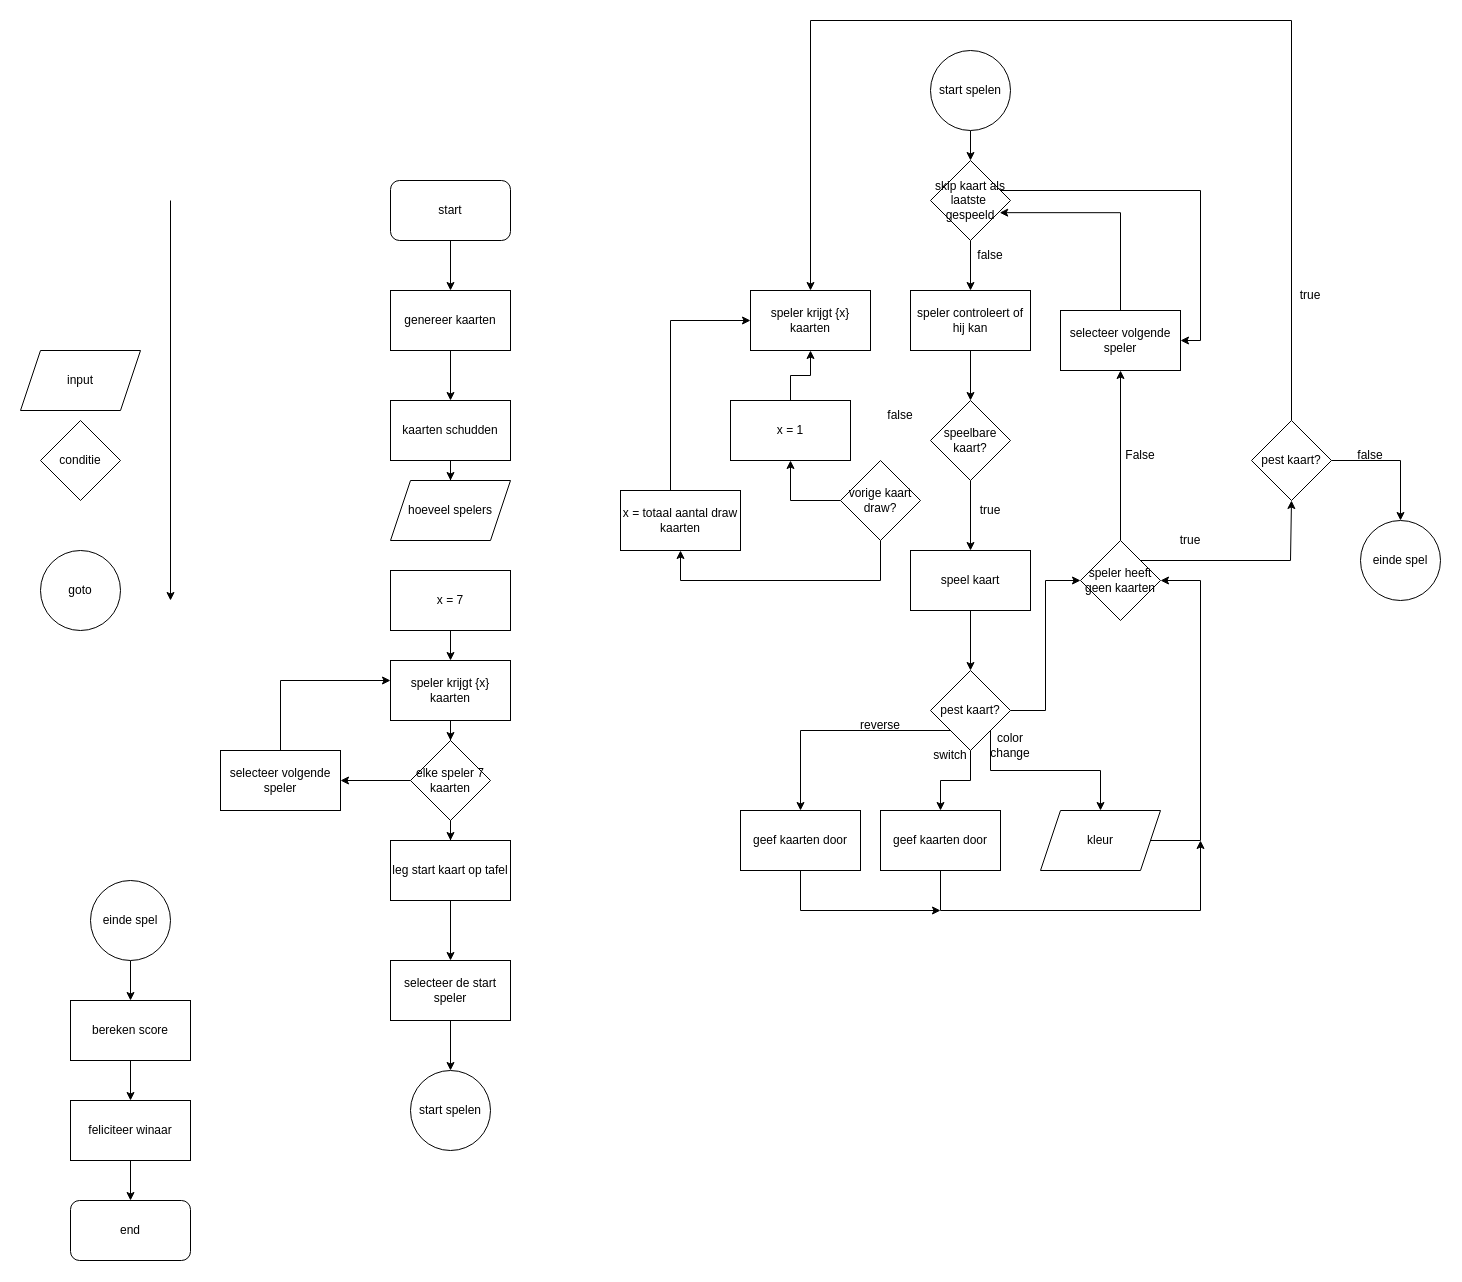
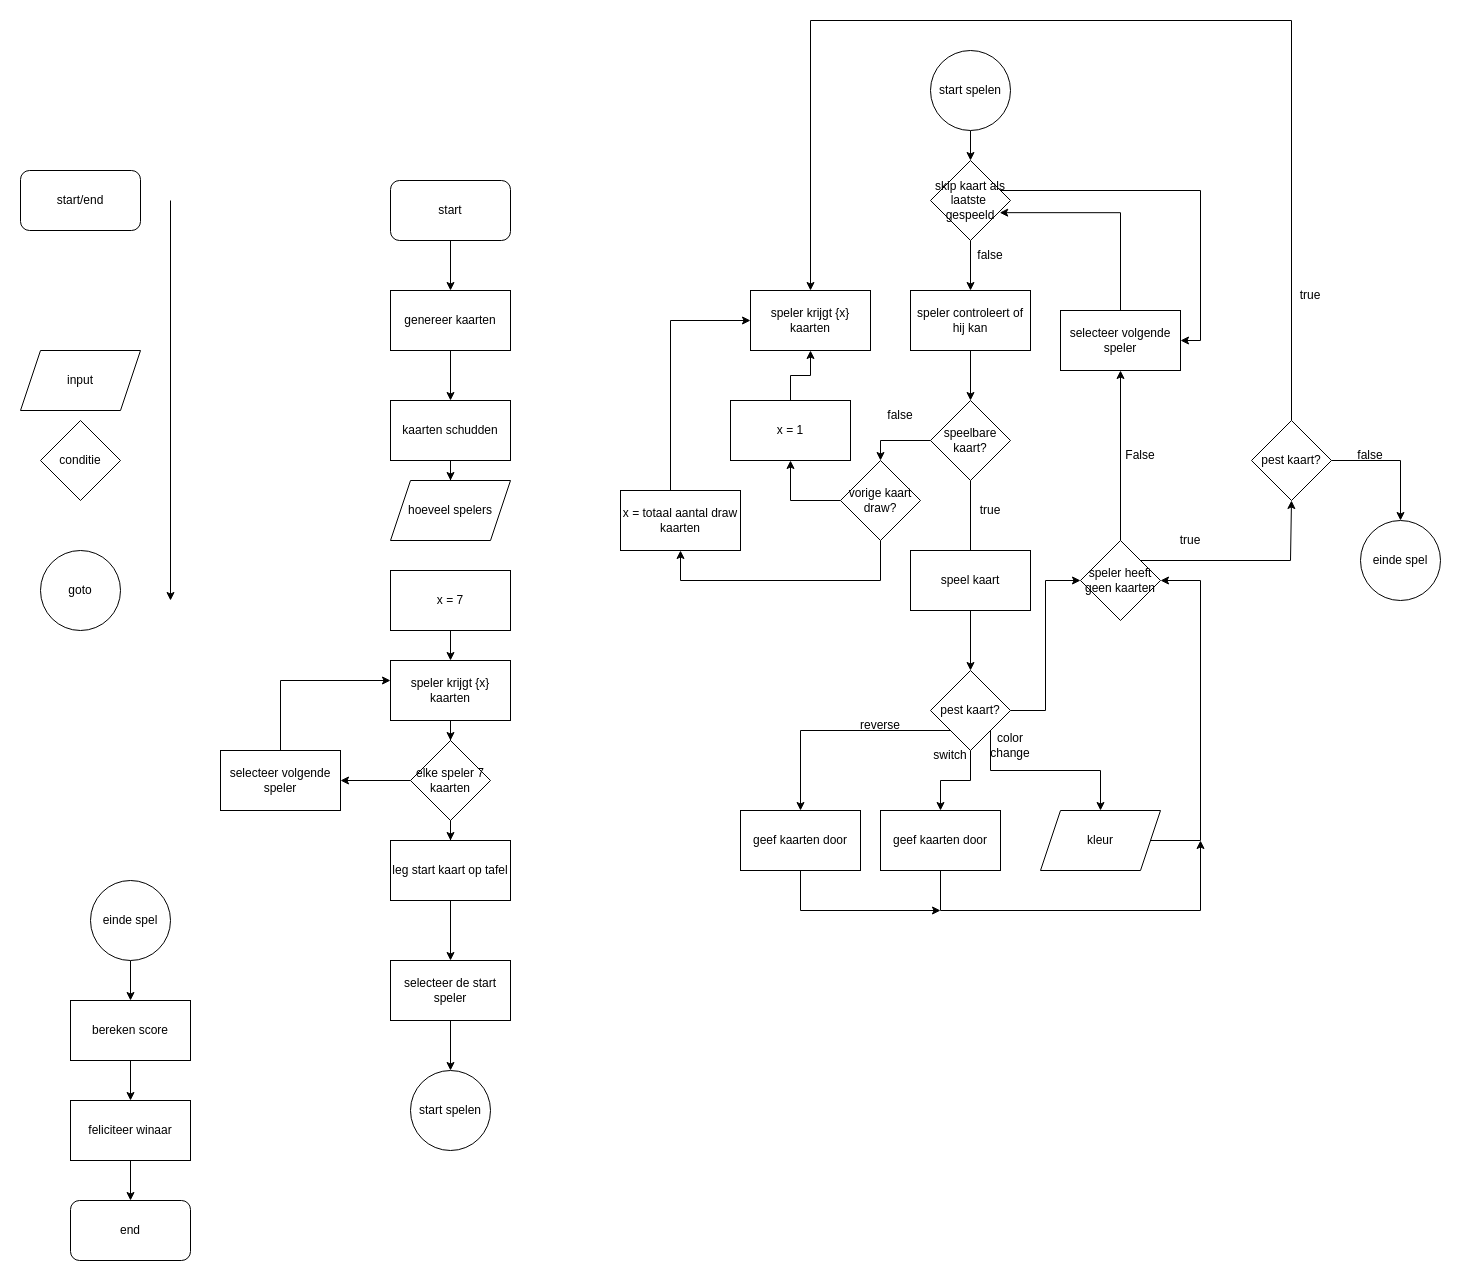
node "start/end": added
edge "speelbare kaart?" -> "vorige kaart draw?": added
edge "speelbare kaart?" -> "speel kaart": arrowhead classic -> none
